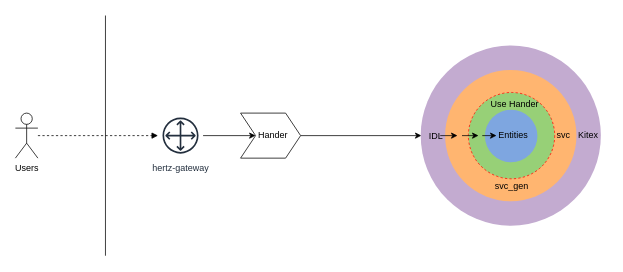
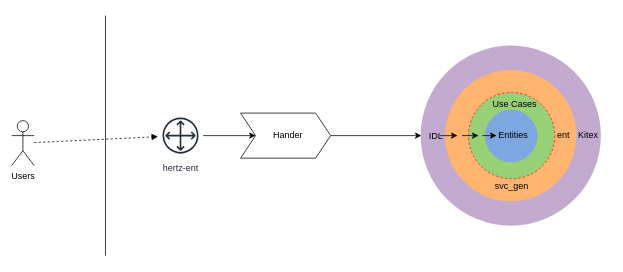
node "Use Hander": label "Use Hander" -> "Use Cases"
node "Users": moved (27, 135) -> (23, 143)
node "Hander": size 60x45 -> 90x45
node "svc": label "svc" -> "ent"
node "hertz-gateway": label "hertz-gateway" -> "hertz-ent"
